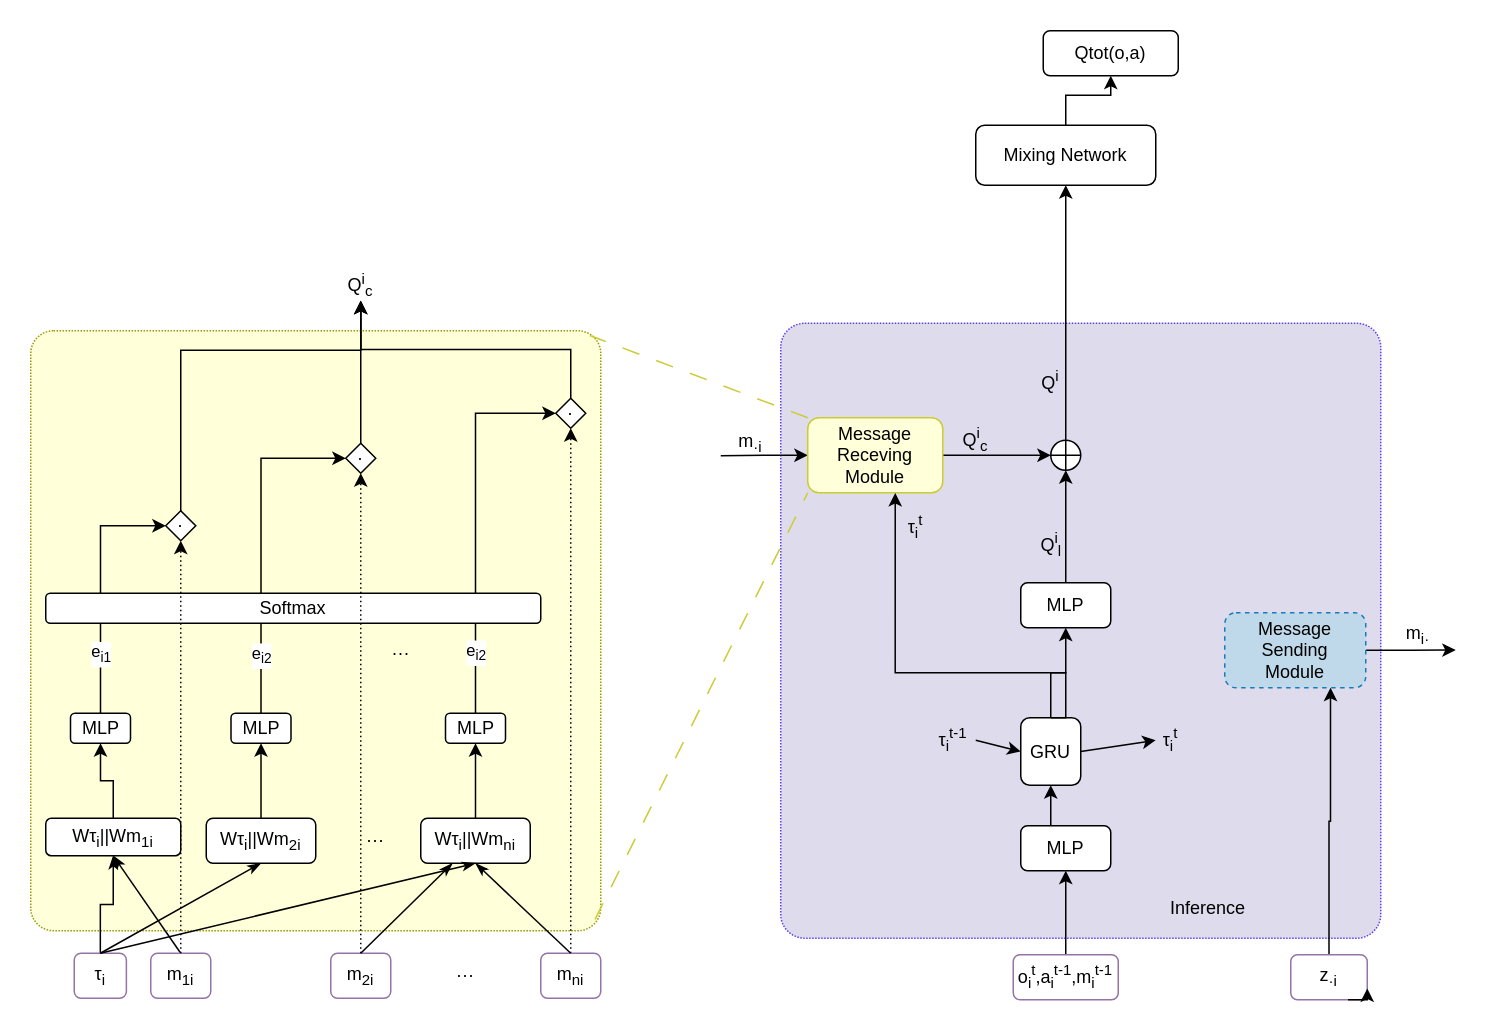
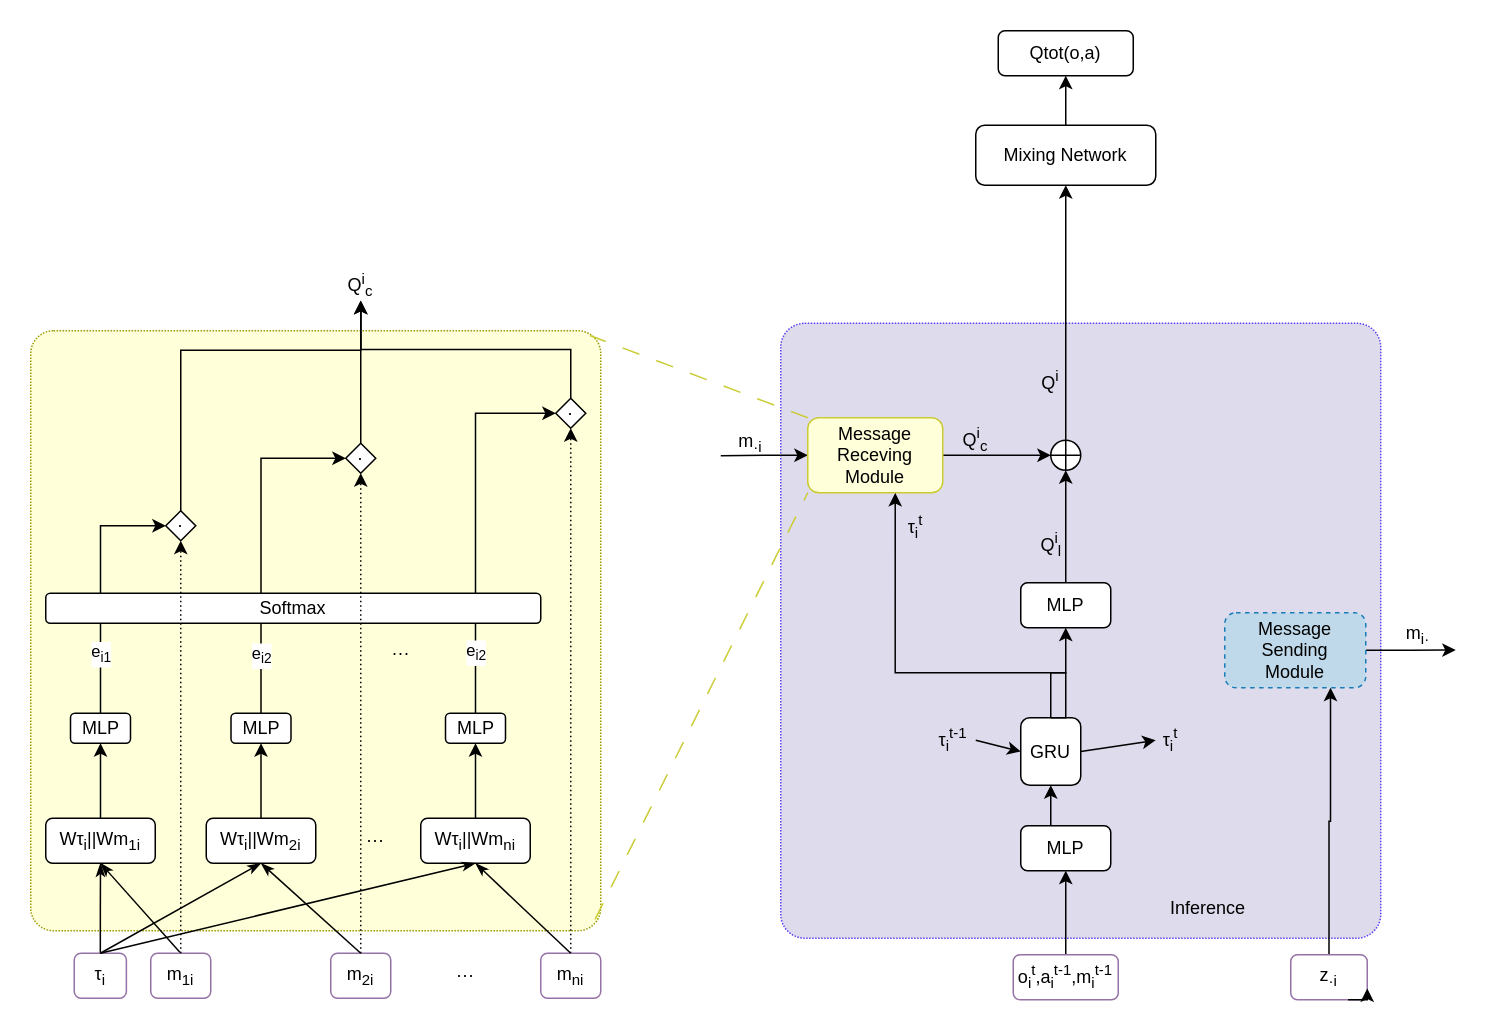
node "Qtot(o,a)": moved (1111, 53) -> (1066, 53)
node "Wτi||Wm1i": size 135x38 -> 110x45
edge "m2i" -> "Wτi||Wmni": now "m2i" -> "Wτi||Wm2i"
